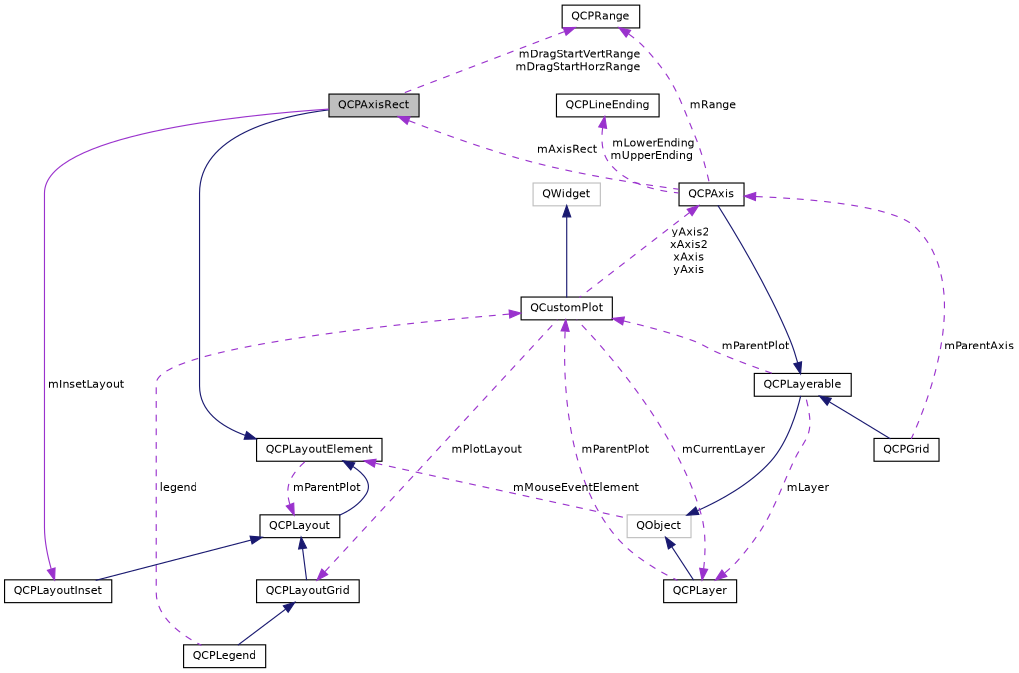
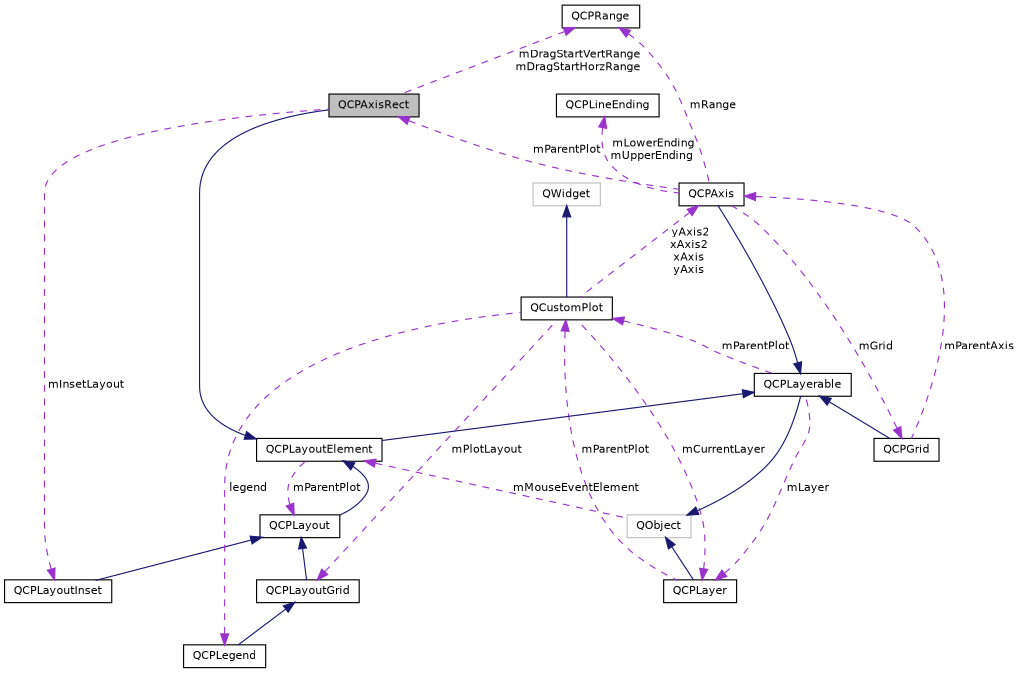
edge "QCPAxis" -> "QCPAxisRect": label " mAxisRect" -> " mParentPlot"
edge "QCPAxisRect" -> "QCPLayoutInset": style solid -> dashed
edge "QCPAxis" -> "QCPGrid": added, label "mGrid"
edge "QCPLegend" -> "QCustomPlot": reversed
edge "QCPLayoutElement" -> "QCPLayerable": added
